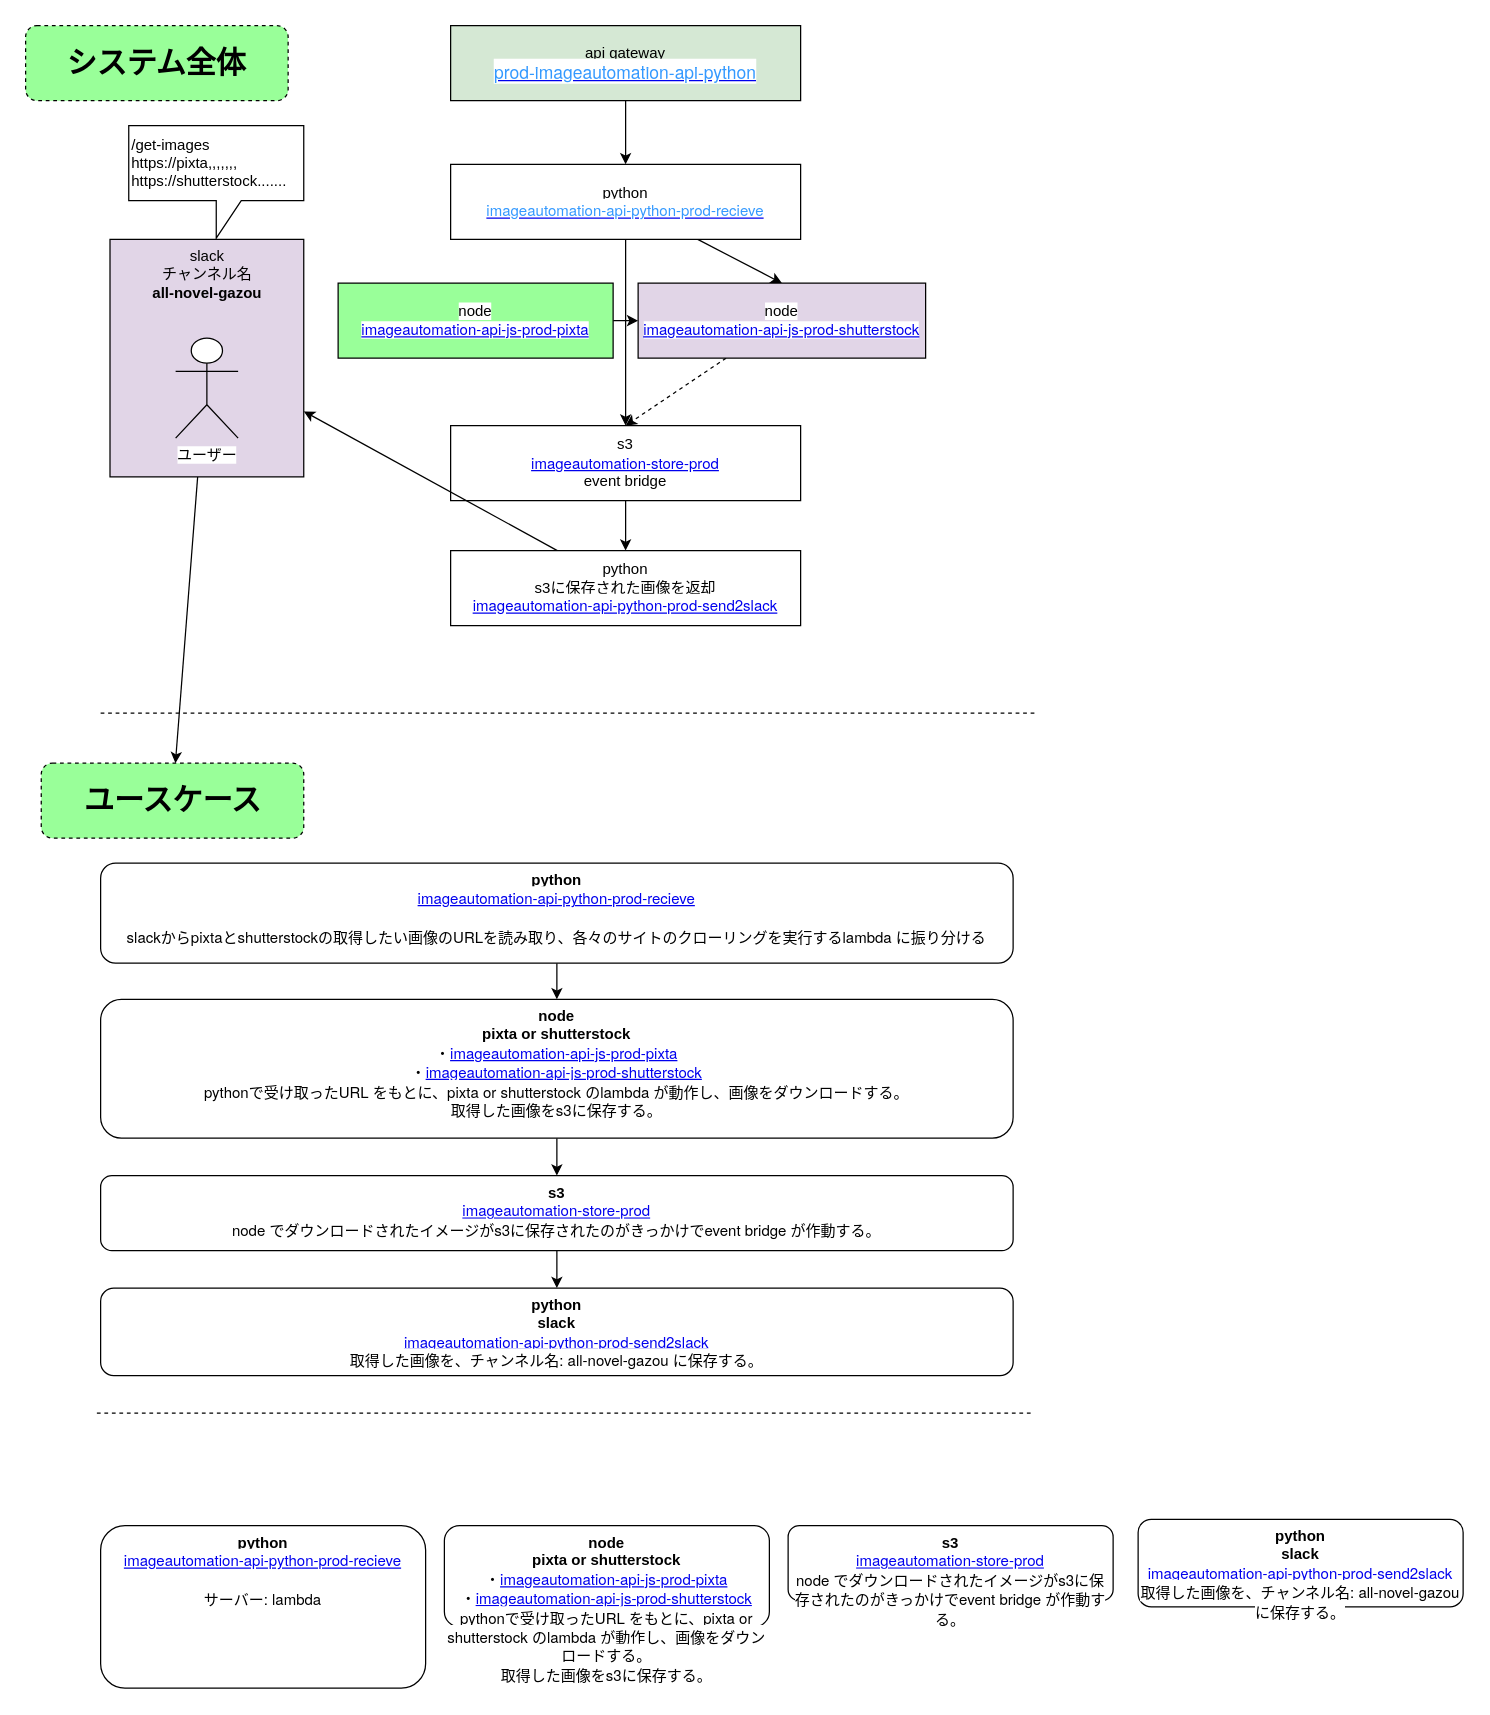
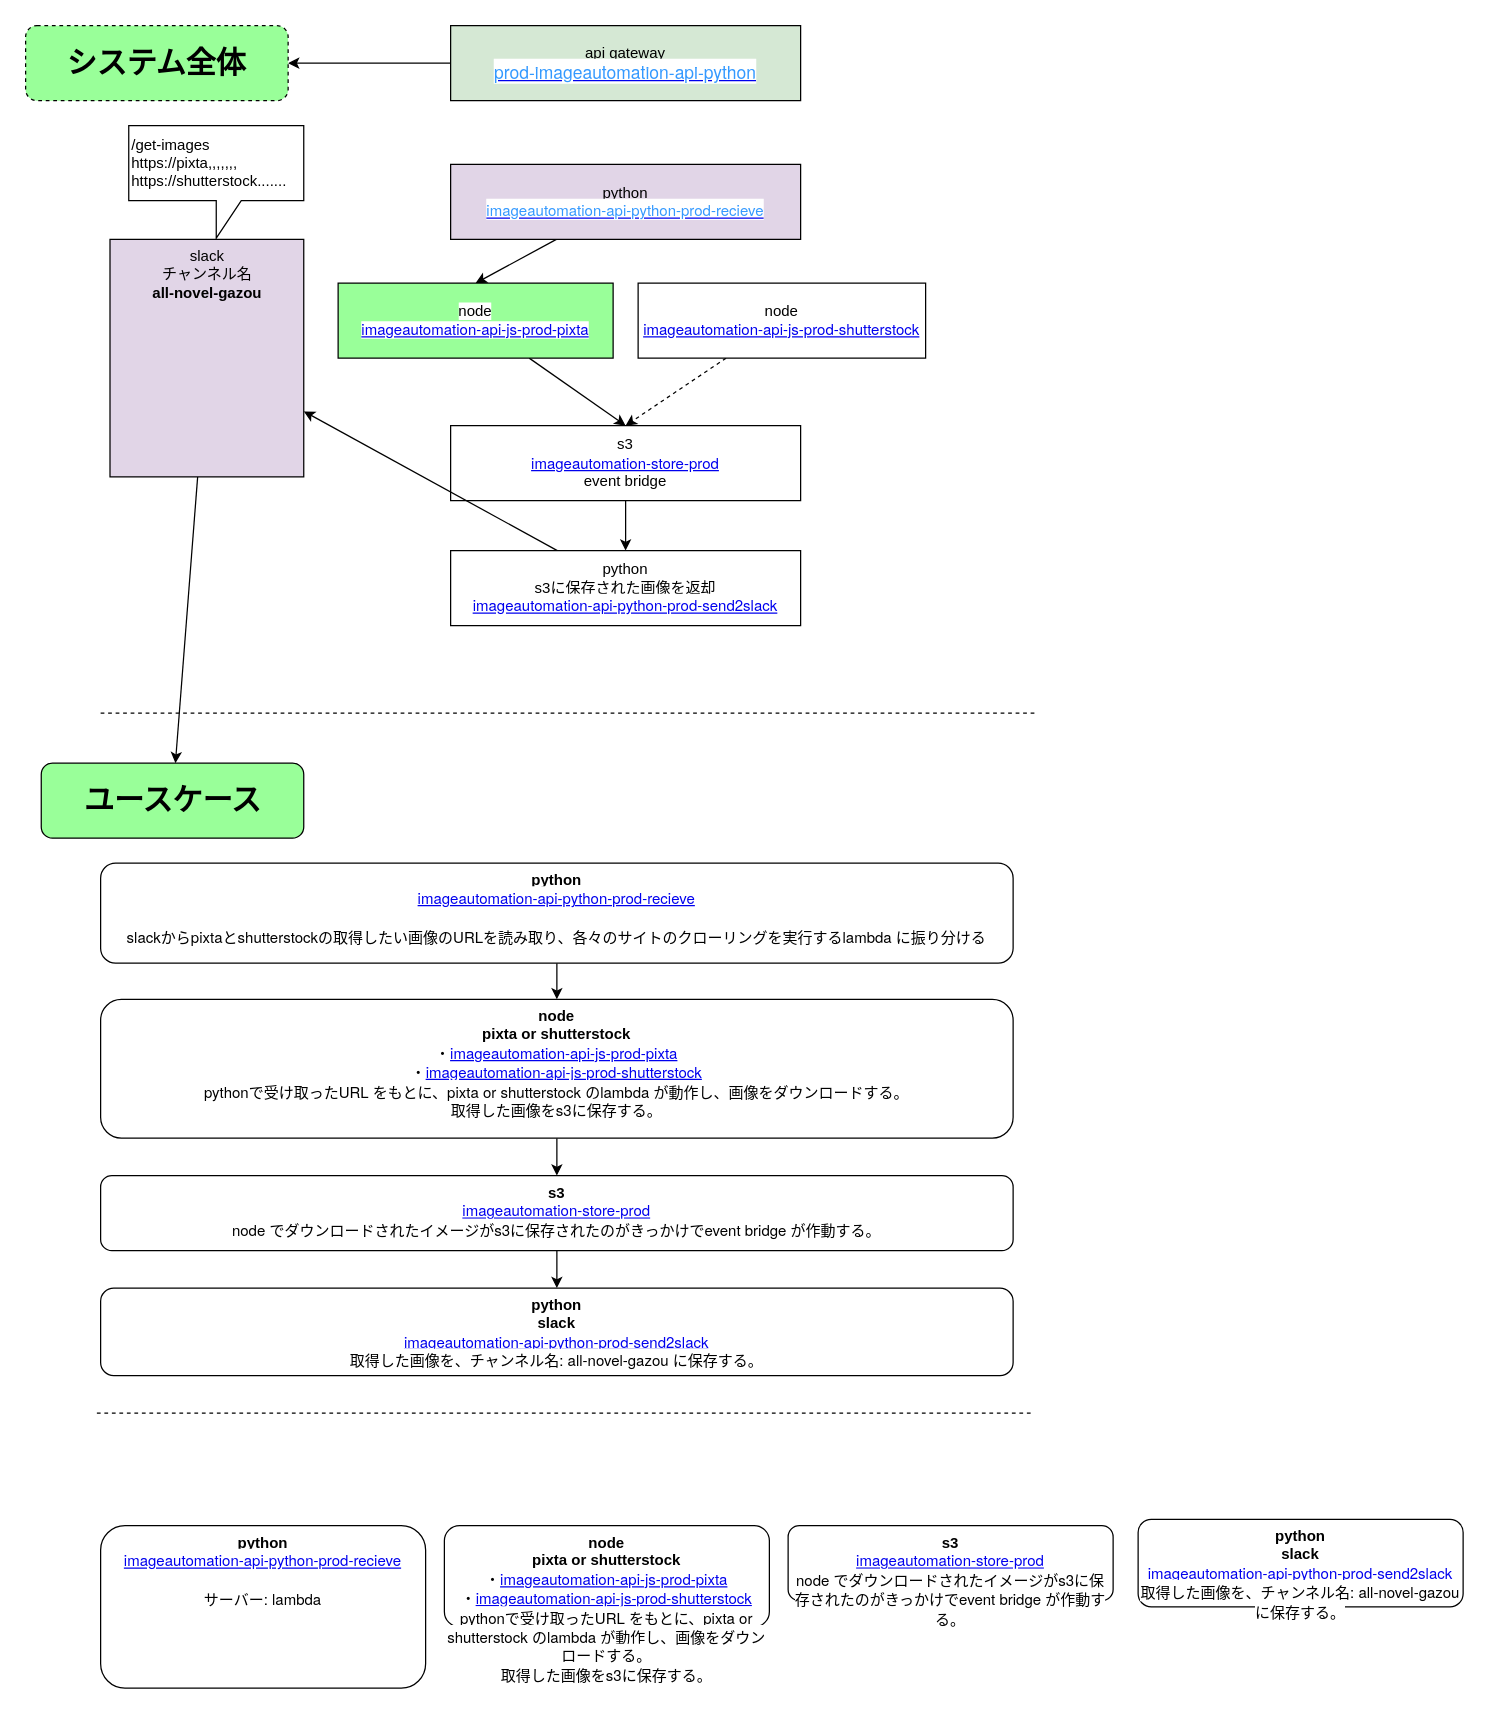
edge "api gateway prod-imageautomation-api-python" -> "python imageautomation-api-python-prod-recieve": now "api gateway prod-imageautomation-api-python" -> "システム全体"
node "python imageautomation-api-python-prod-recieve": fillcolor #ffffff -> #e1d5e7
edge "python imageautomation-api-python-prod-recieve" -> "node imageautomation-api-js-prod-shutterstock": removed
edge "node imageautomation-api-js-prod-pixta" -> "node imageautomation-api-js-prod-shutterstock": now "node imageautomation-api-js-prod-pixta" -> "s3 imageautomation-store-prod event bridge"
node "node imageautomation-api-js-prod-shutterstock": fillcolor #e1d5e7 -> #ffffff
edge "python imageautomation-api-python-prod-recieve" -> "s3 imageautomation-store-prod event bridge": now "python imageautomation-api-python-prod-recieve" -> "node imageautomation-api-js-prod-pixta"
node "ユーザー": removed
node "ユースケース": style dashed -> solid
